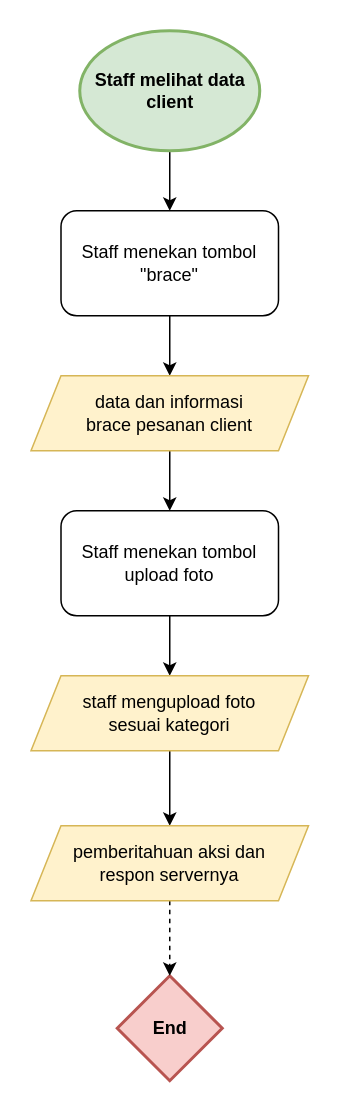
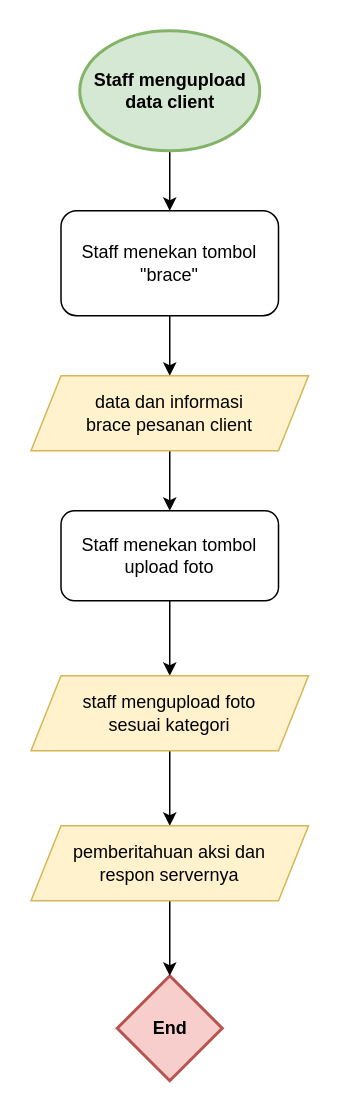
node "Staff melihat data client": label "Staff melihat data client" -> "Staff mengupload data client"
node "Staff menekan tombol upload foto": size 218x105 -> 218x90
edge "pemberitahuan aksi dan respon servernya" -> "End": style dashed -> solid
